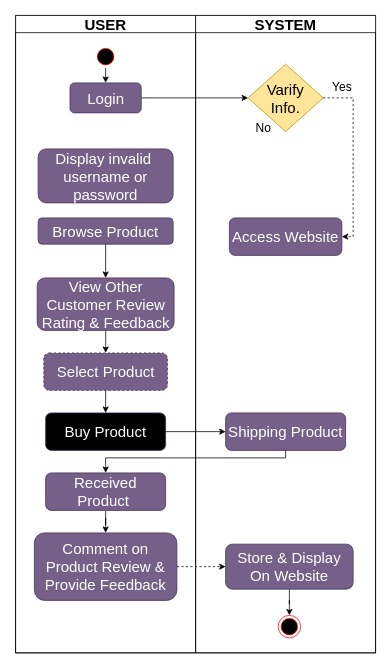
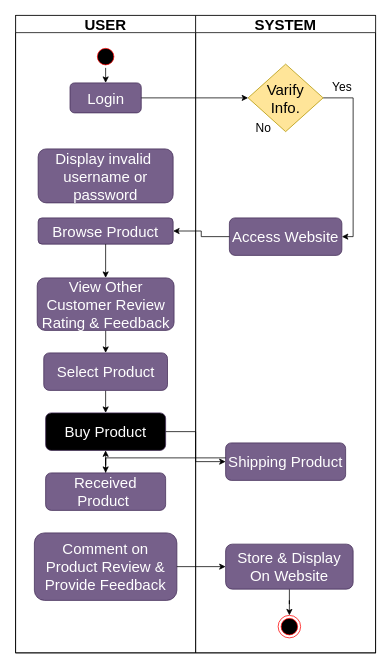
edge "Varify Info." -> "Access Website": style dashed -> solid
edge "Access Website" -> "Browse Product": added
node "Select Product": style dashed -> solid
node "Shipping Product": moved (285, 432) -> (285, 462)
edge "Received Product" -> "Comment on Product Review &Provide Feedback": now "Received Product" -> "Buy Product"
edge "Comment on Product Review &Provide Feedback" -> "Store & Display On Website": style dashed -> solid
